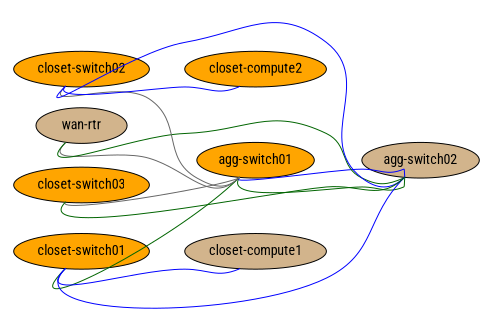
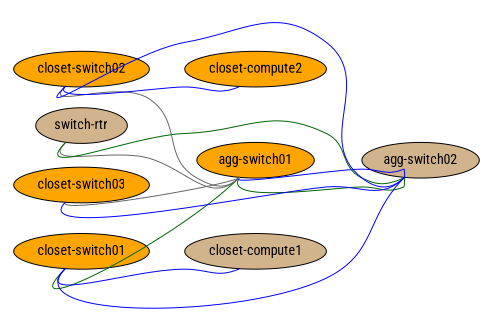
node "wan-rtr": label "wan-rtr" -> "switch-rtr"
edge "agg-switch02" -- "closet-switch03": color darkgreen -> blue
